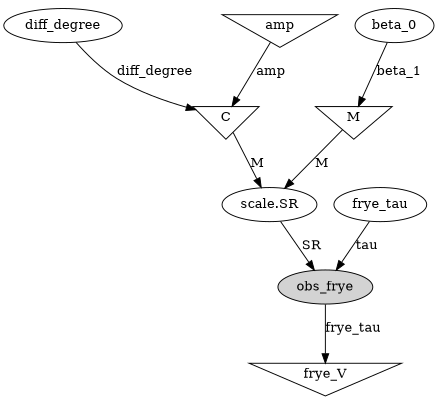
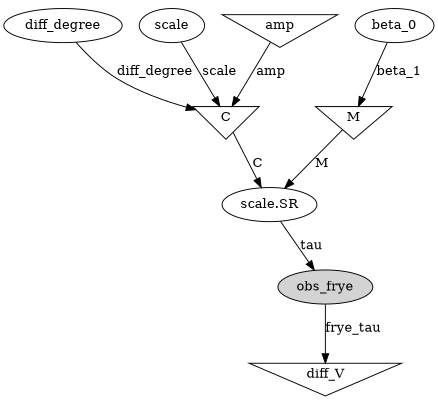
node "scale": added
edge "C" -> "scale.SR": label "M" -> "C"
node "frye_tau": removed
edge "scale.SR" -> "obs_frye": label "SR" -> "tau"
node "frye_V": label "frye_V" -> "diff_V"
